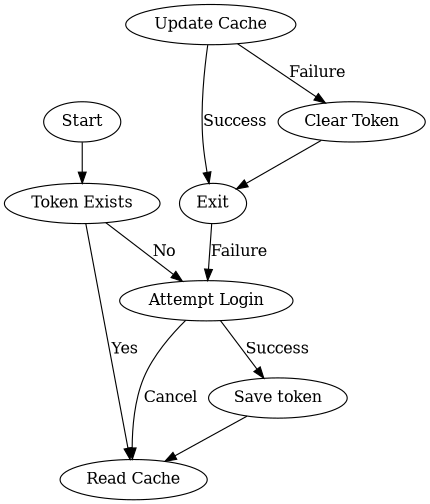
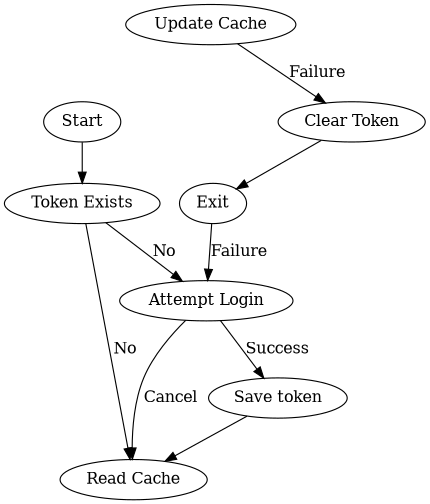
edge "Update Cache" -> "Exit": removed, label "Success"
edge "Token Exists" -> "Read Cache": label "Yes" -> "No"
